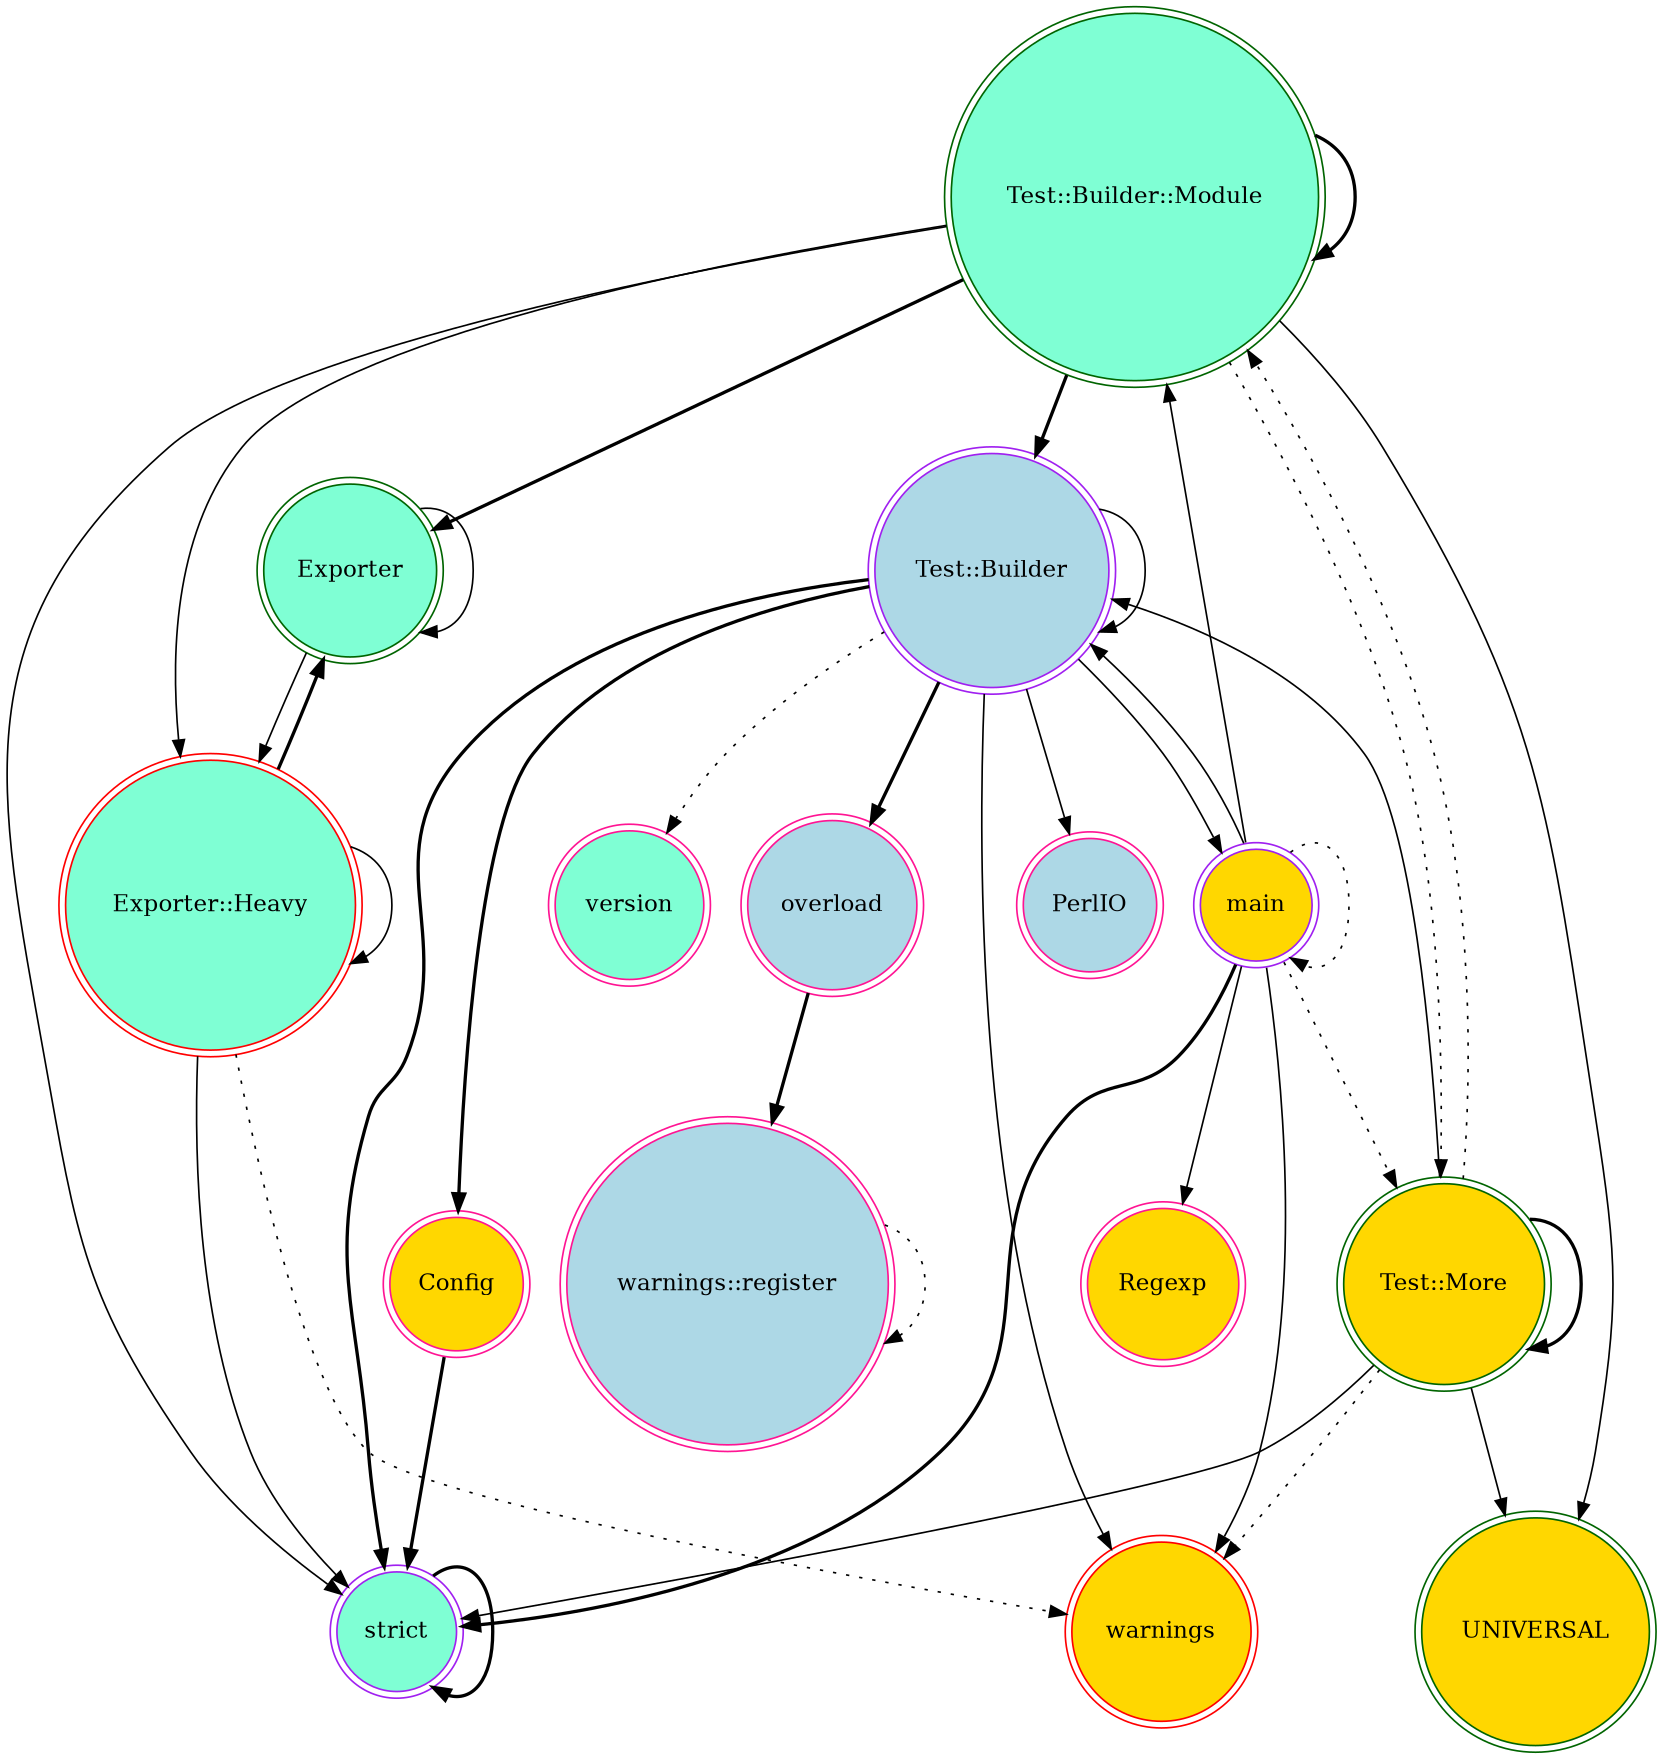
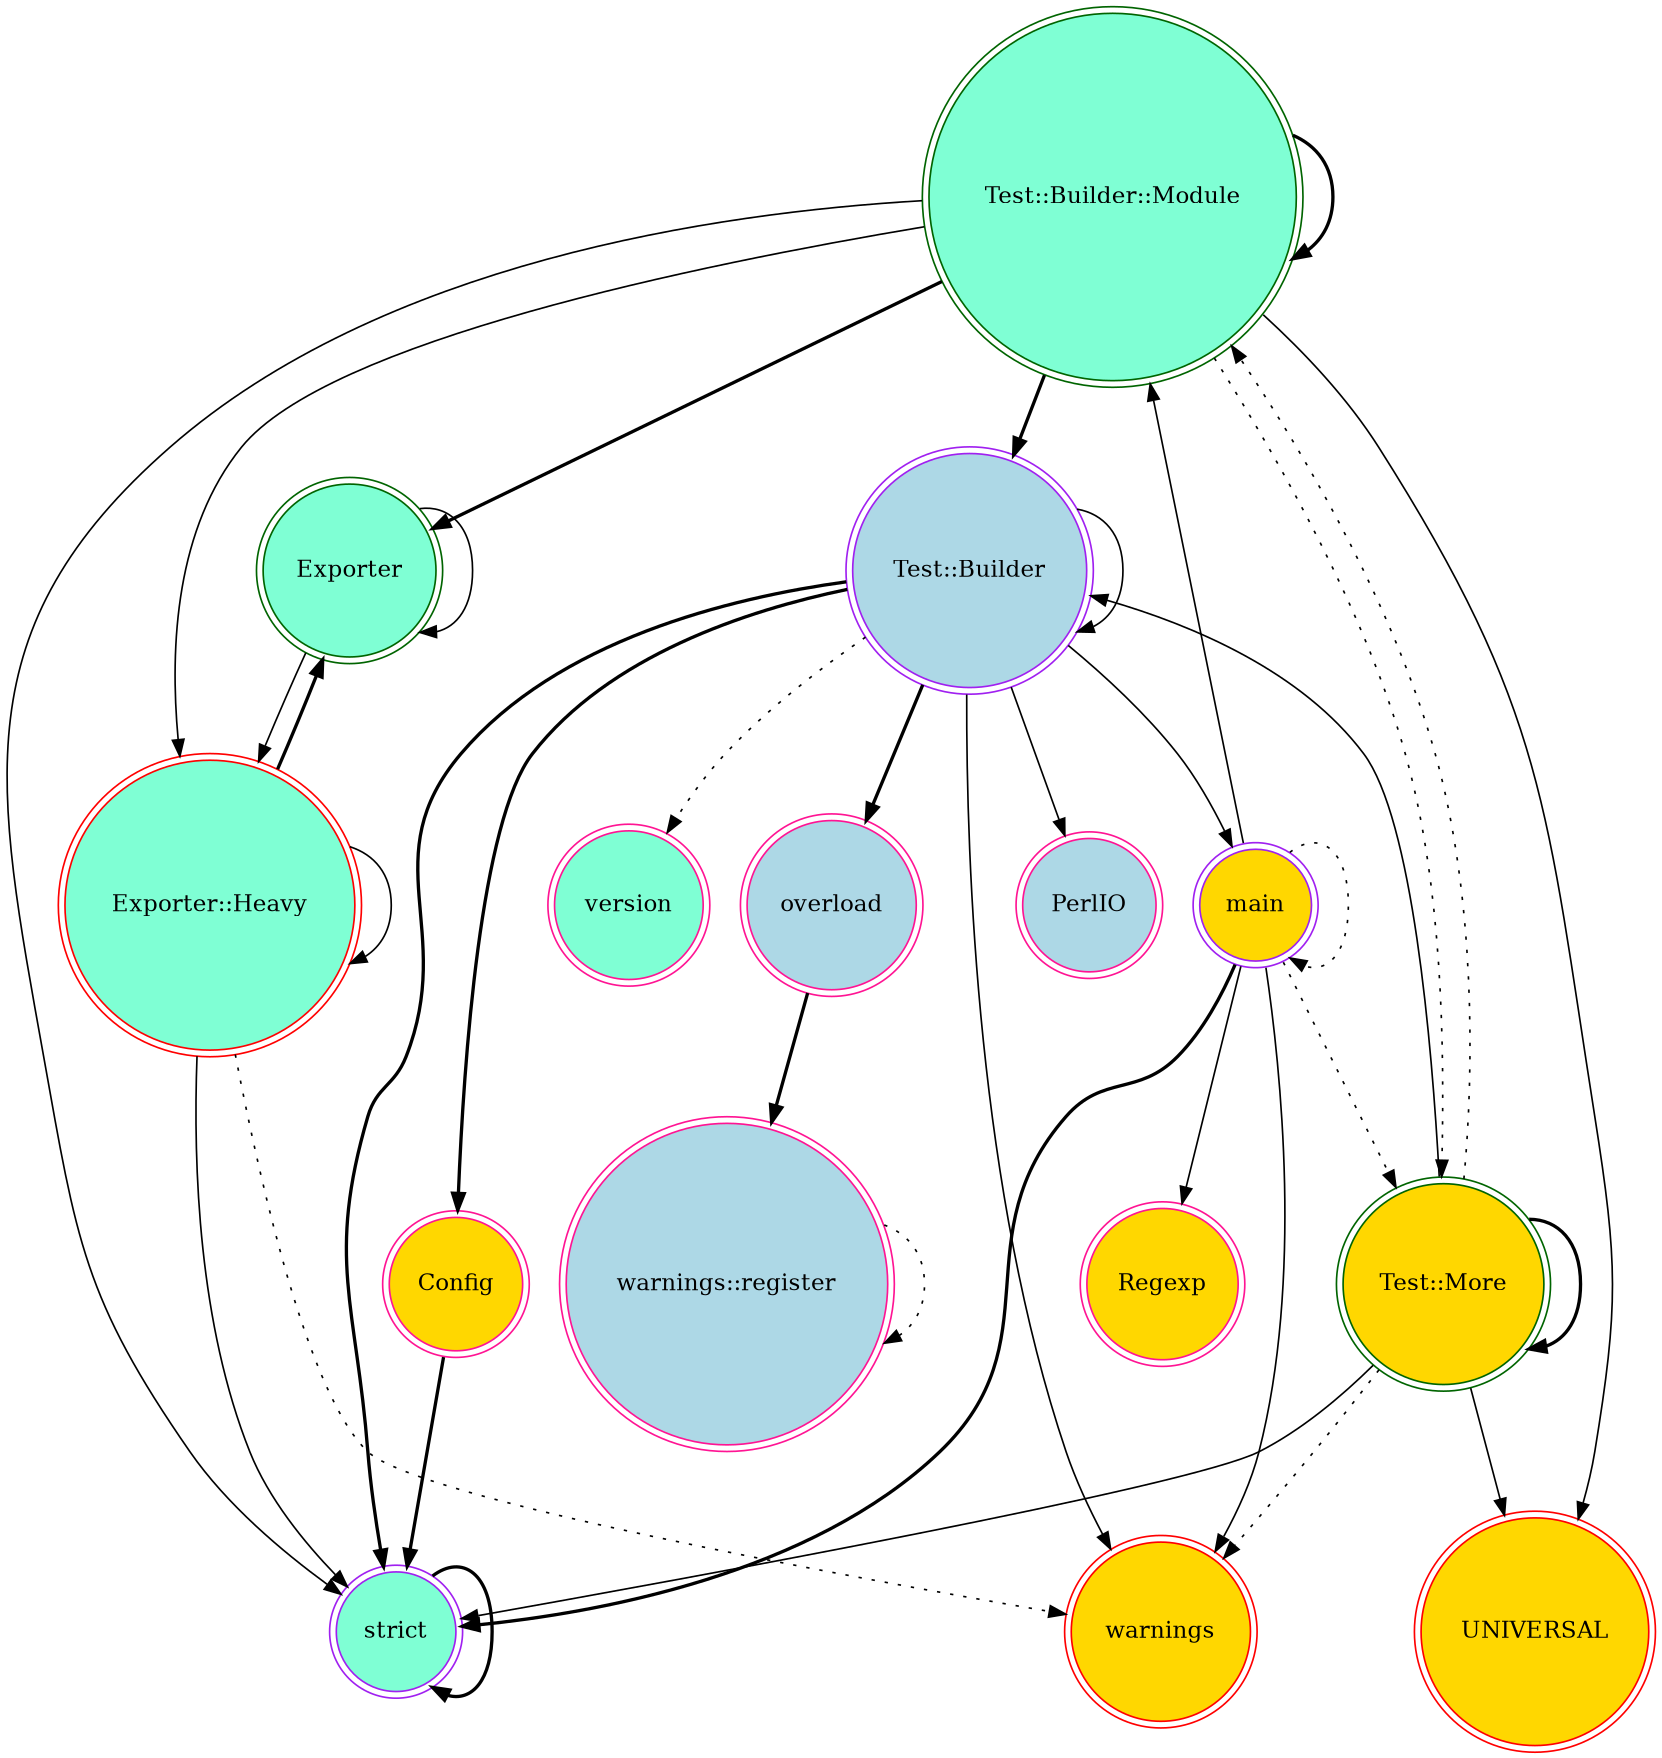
edge "main" -> "Test::Builder": removed
node "UNIVERSAL": color darkgreen -> red
